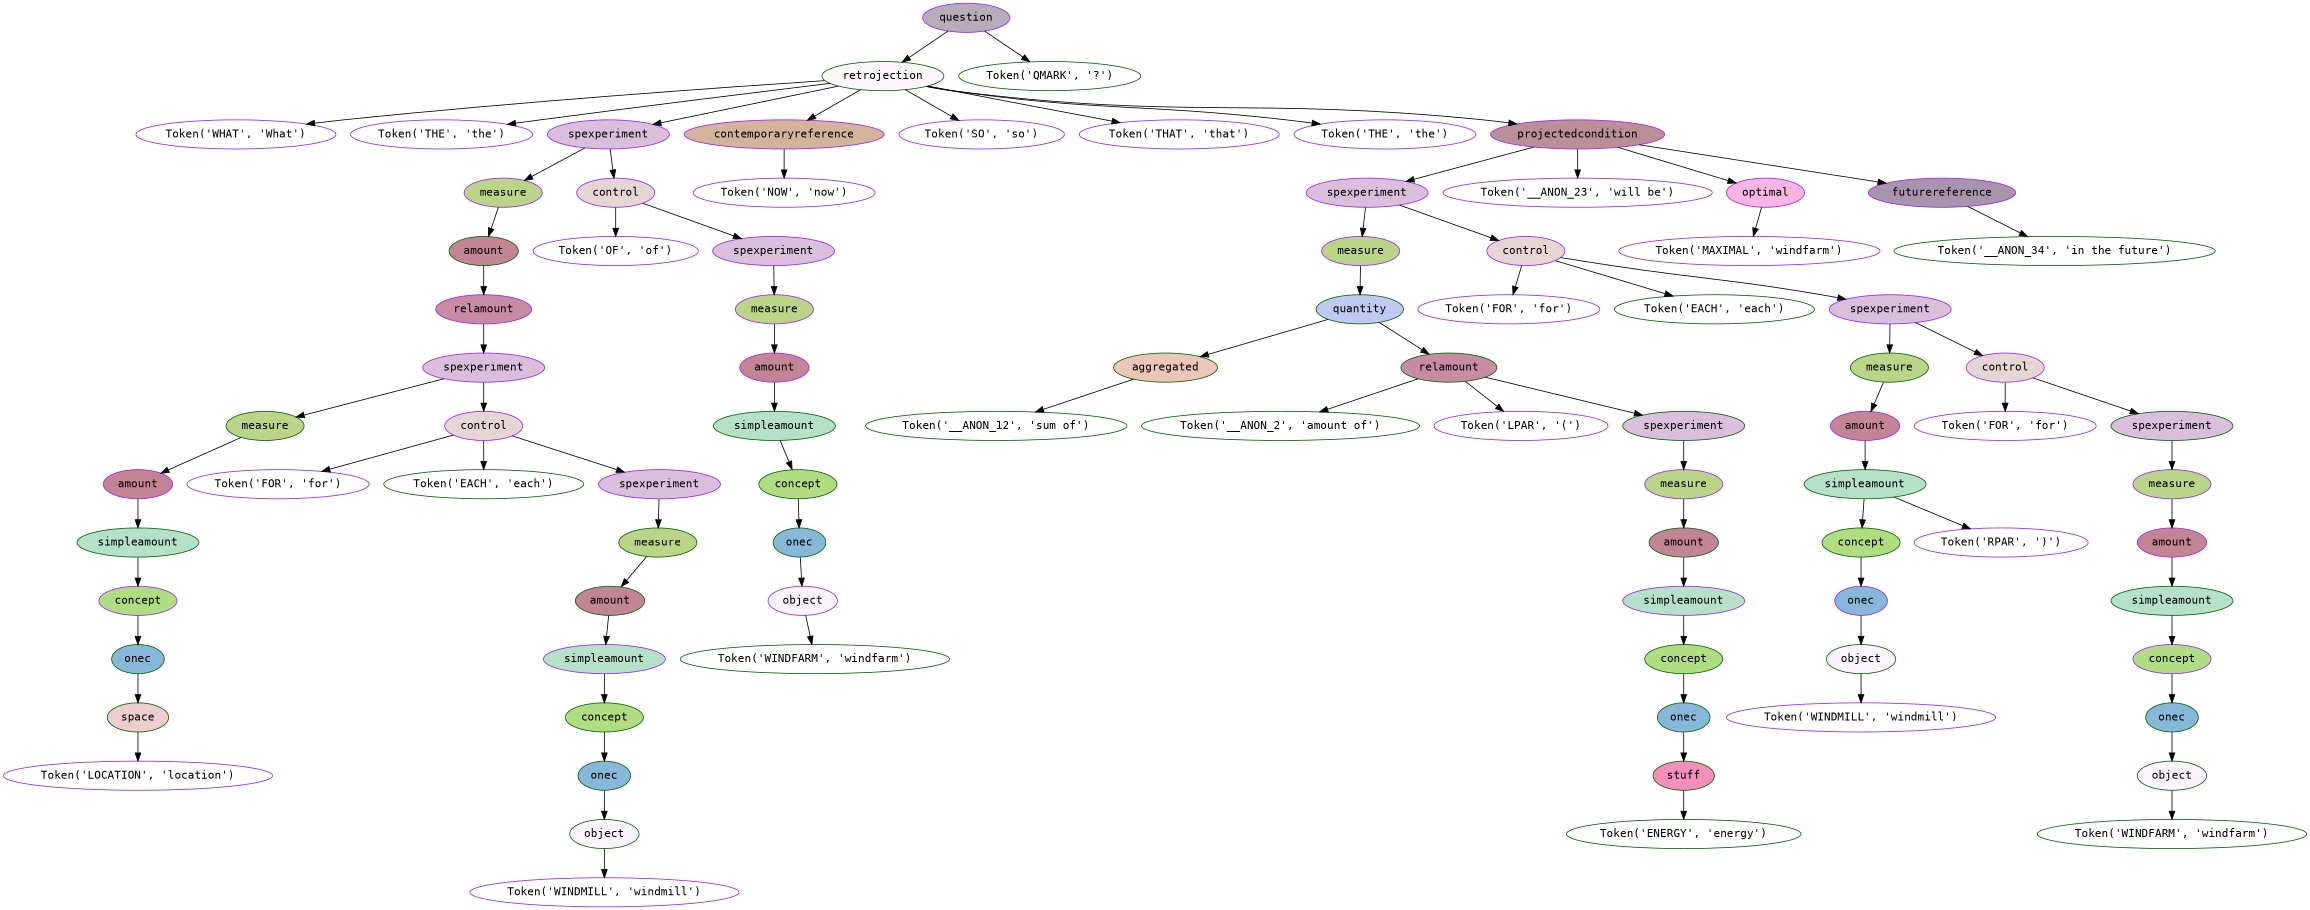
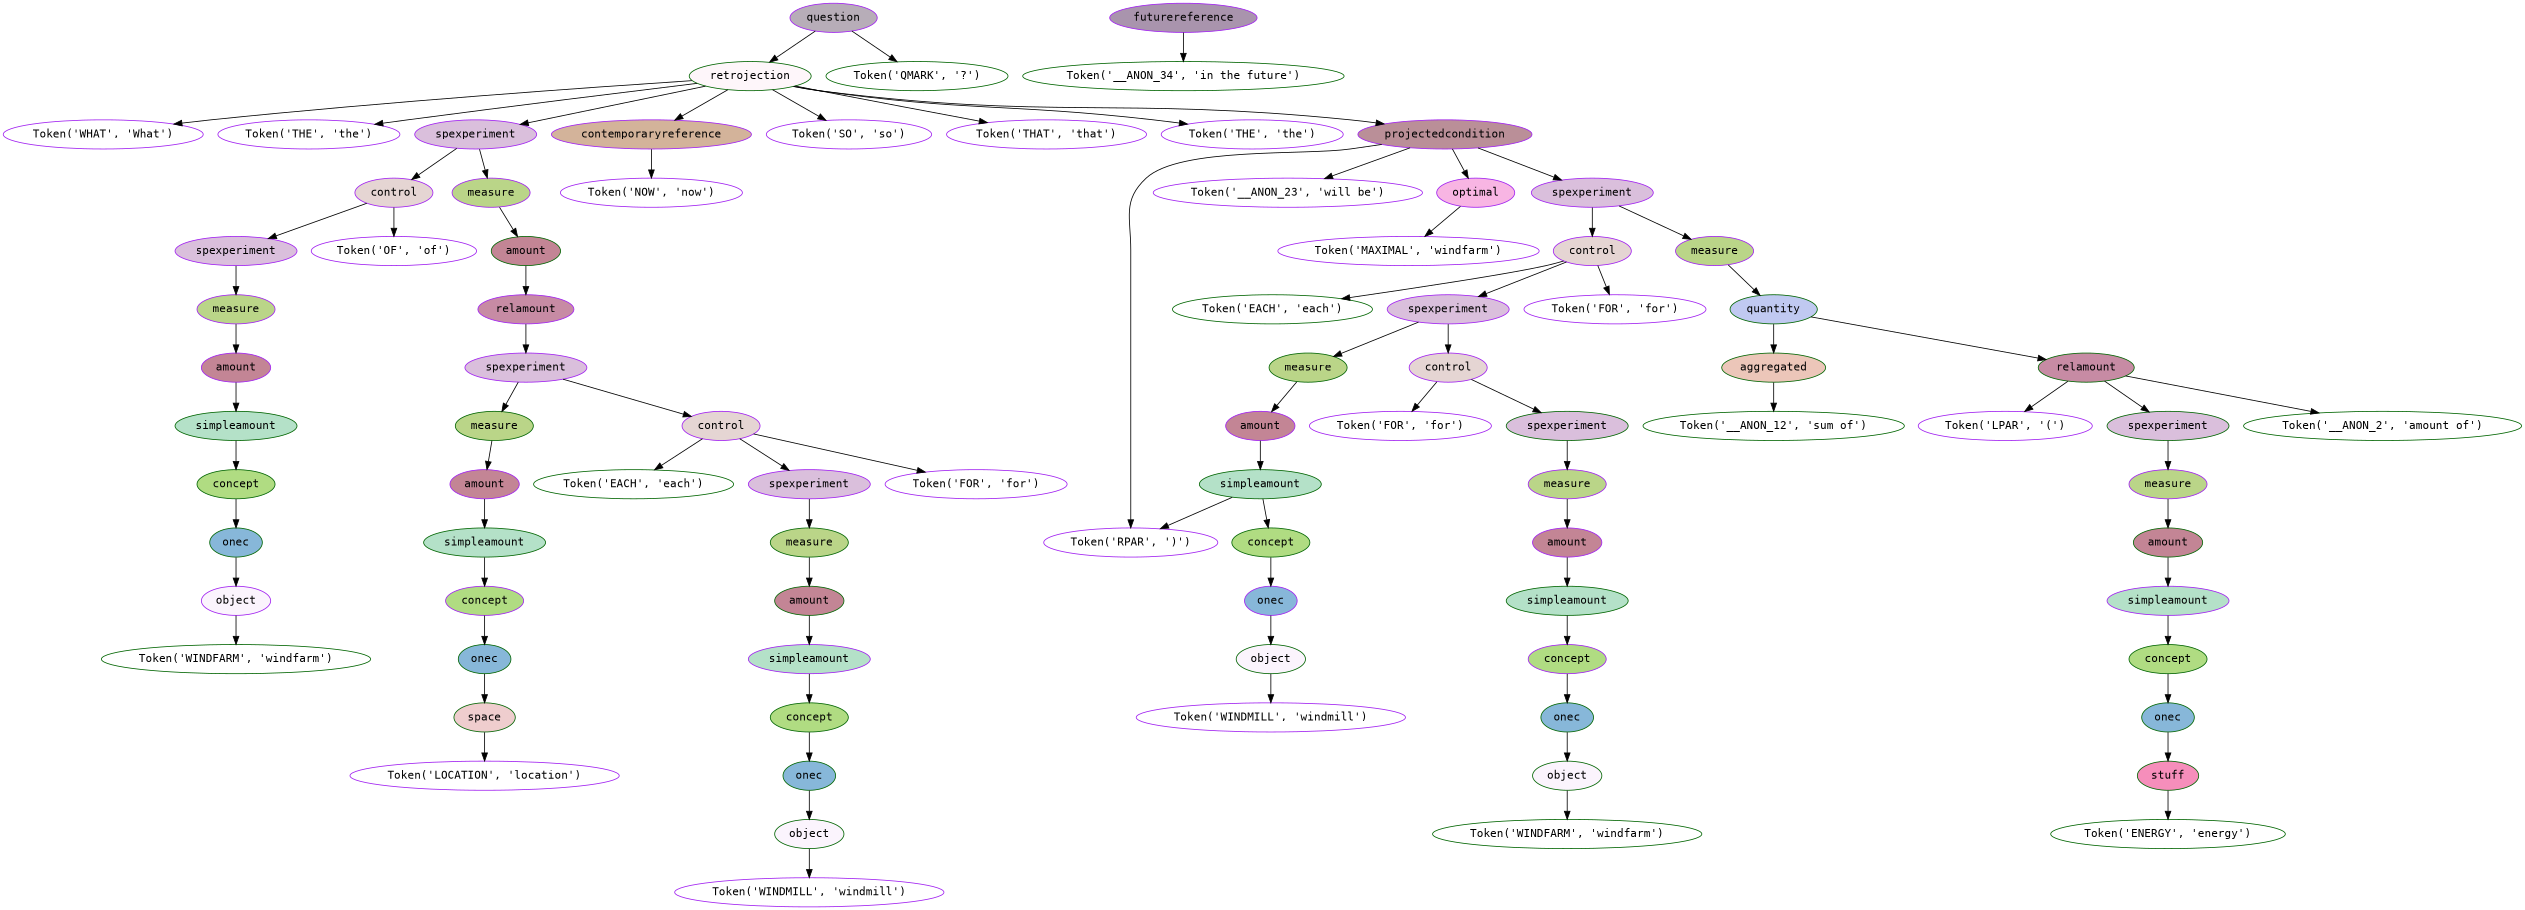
edge "projectedcondition" -> "futurereference": now "projectedcondition" -> "Token('RPAR', ')')"
